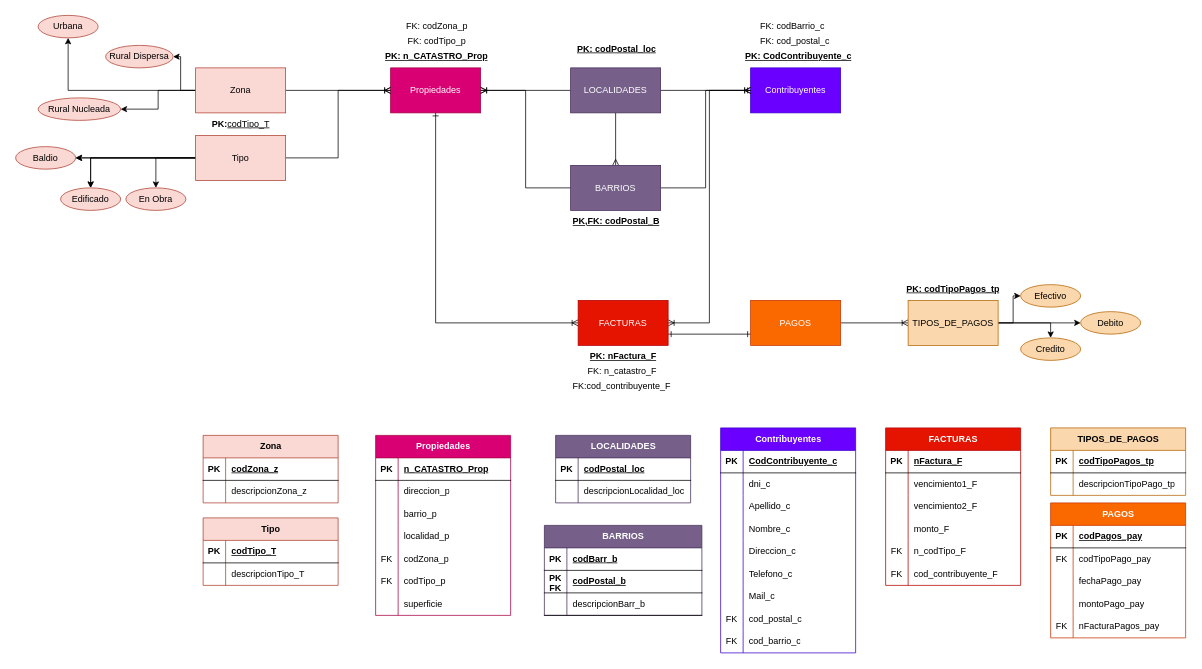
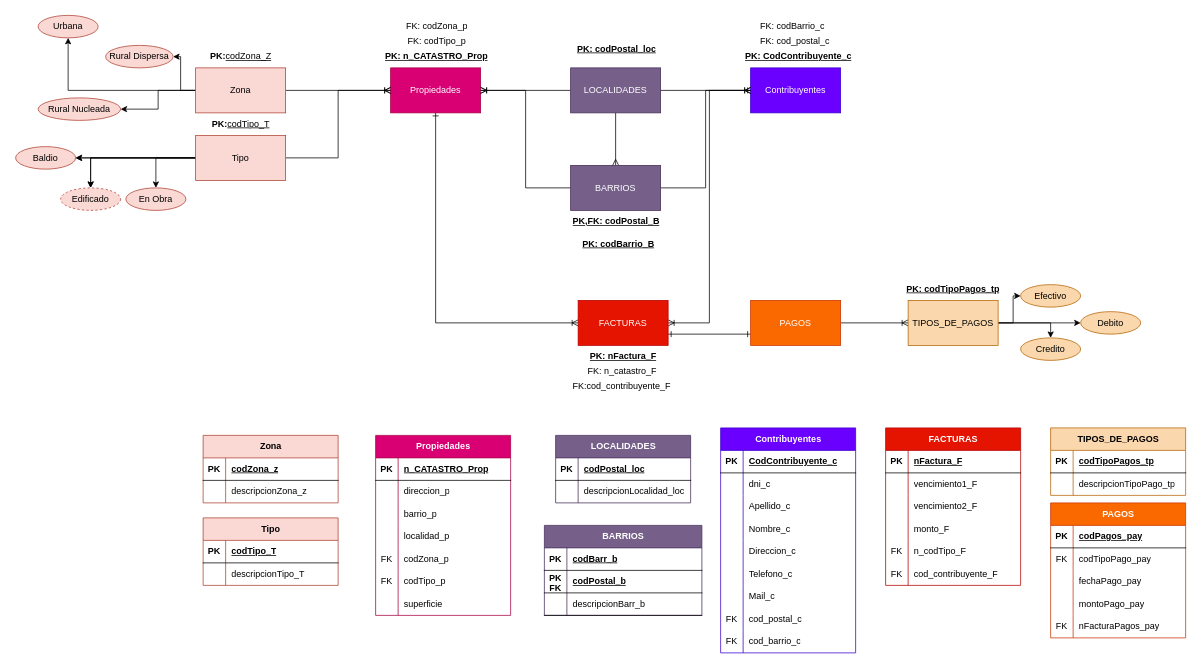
node "PK:codZona_Z": added
node "Edificado": style solid -> dashed
node "PK: codBarrio_B": added
